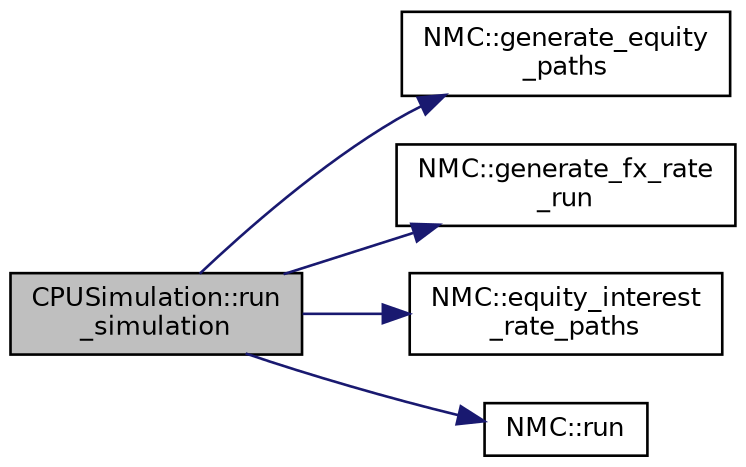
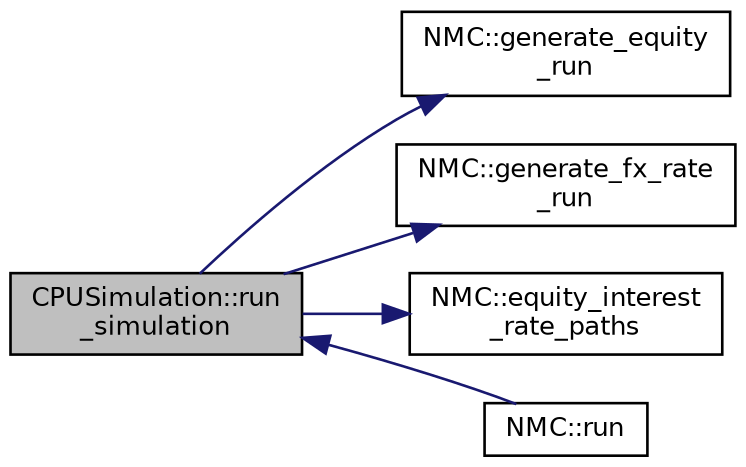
node "NMC::generate_equity _paths": label "NMC::generate_equity _paths" -> "NMC::generate_equity _run"
edge "CPUSimulation::run _simulation" -> "NMC::run": reversed
